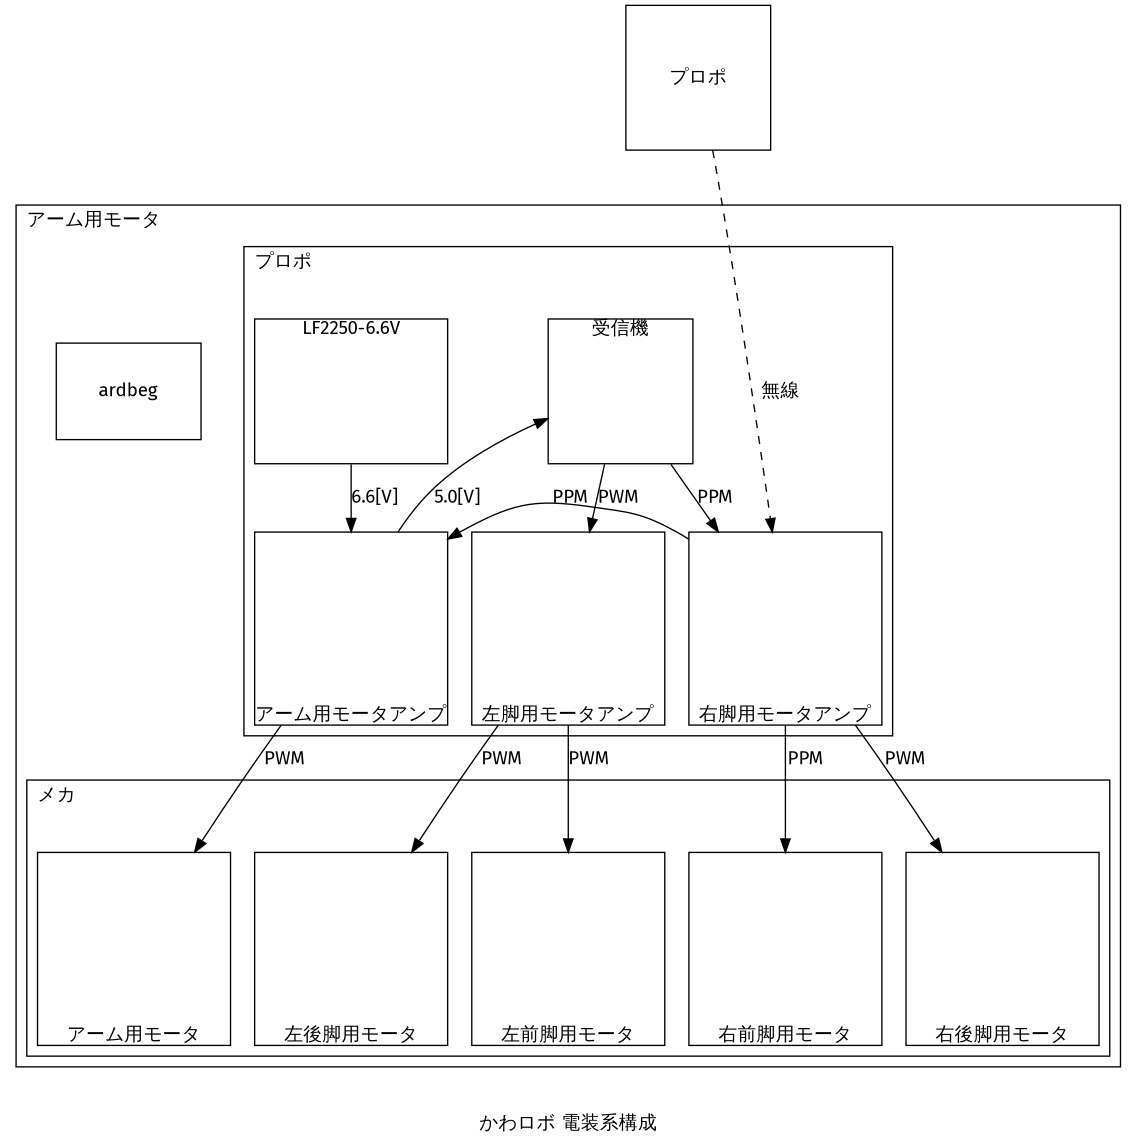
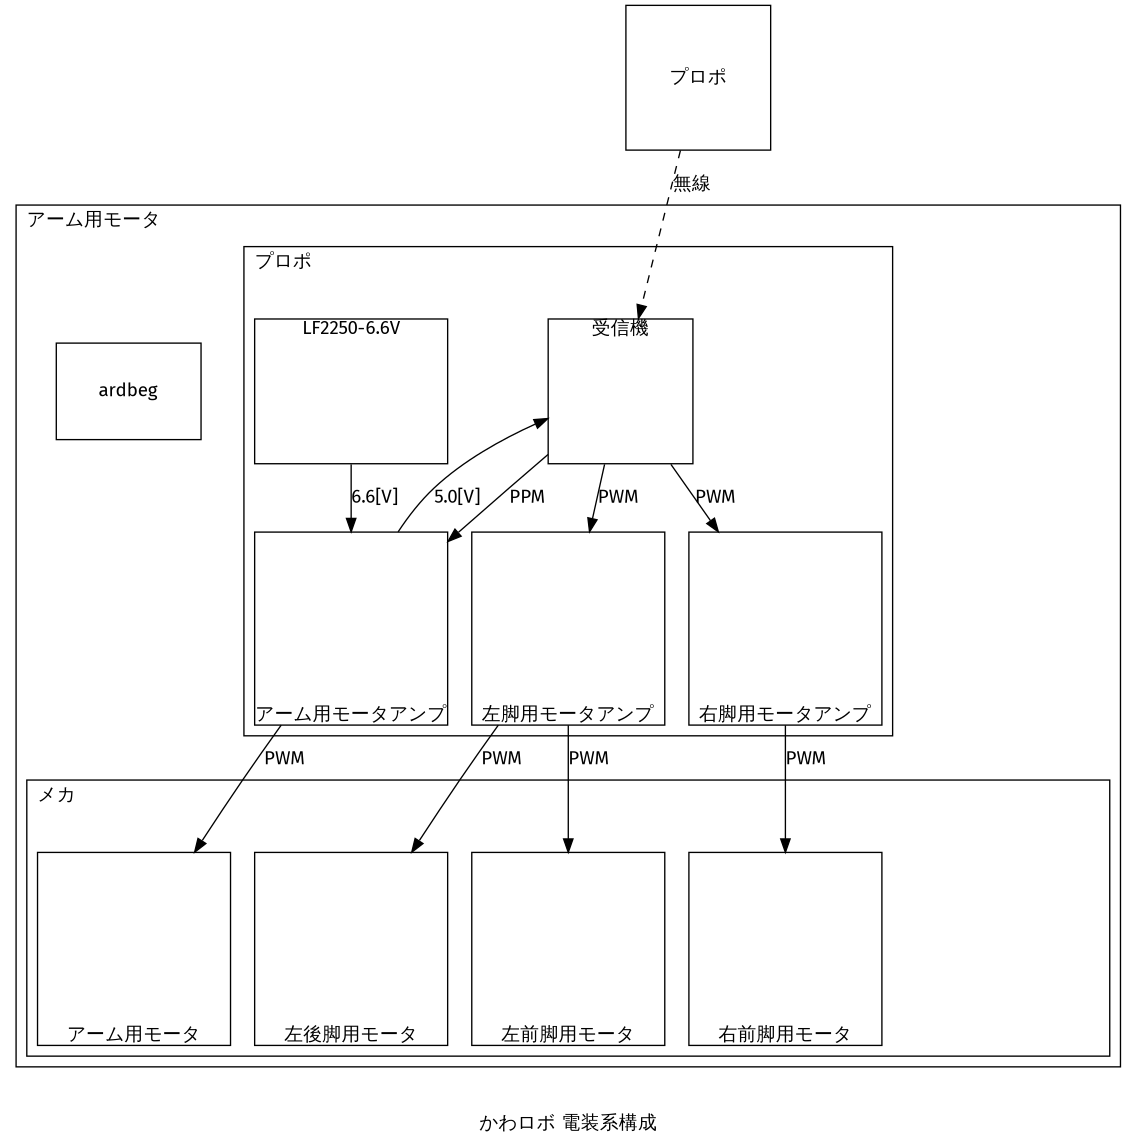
edge "プロポ" -> "右脚用モータアンプ": now "プロポ" -> "受信機"
edge "受信機" -> "右脚用モータアンプ": label "PPM" -> "PWM"
edge "右脚用モータアンプ" -> "アーム用モータアンプ": now "受信機" -> "アーム用モータアンプ"
edge "右脚用モータアンプ" -> "右前脚用モータ": label "PPM" -> "PWM"
node "右後脚用モータ": removed
